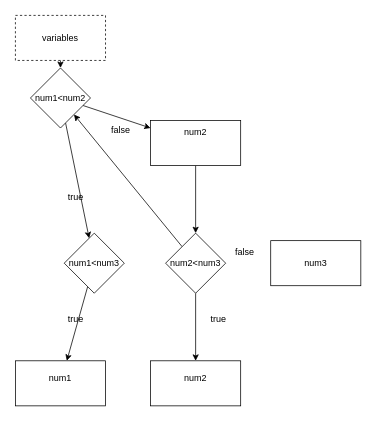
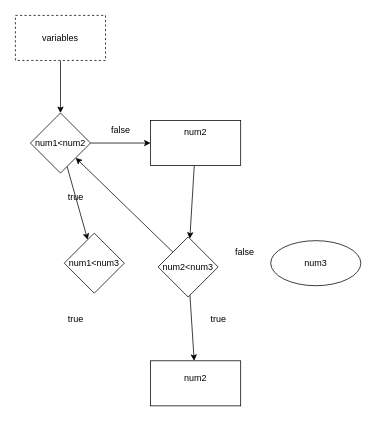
node "num1<num2": moved (60, 98) -> (60, 143)
node "num2<num3": moved (195, 263) -> (188, 267)
node "num3": shape rectangle -> ellipse
edge "num1<num3" -> "num1": removed
node "num1": removed
